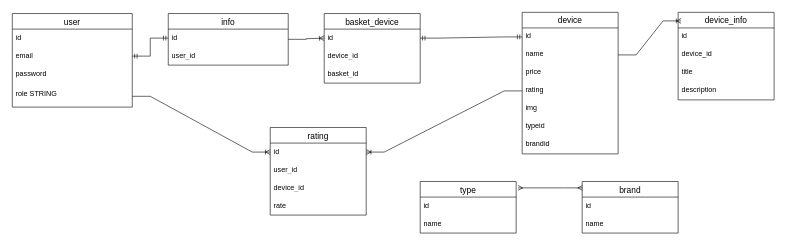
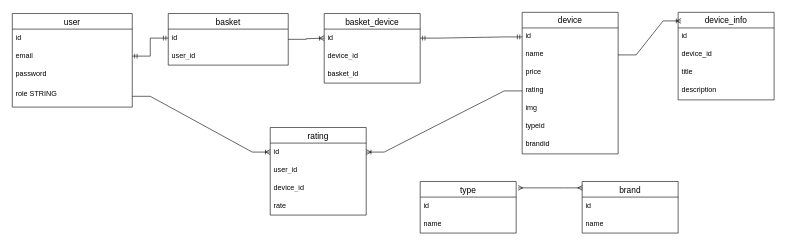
node "info": label "info" -> "basket"
